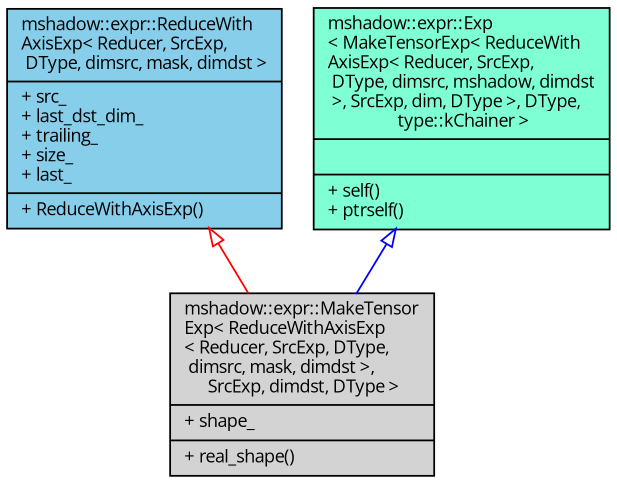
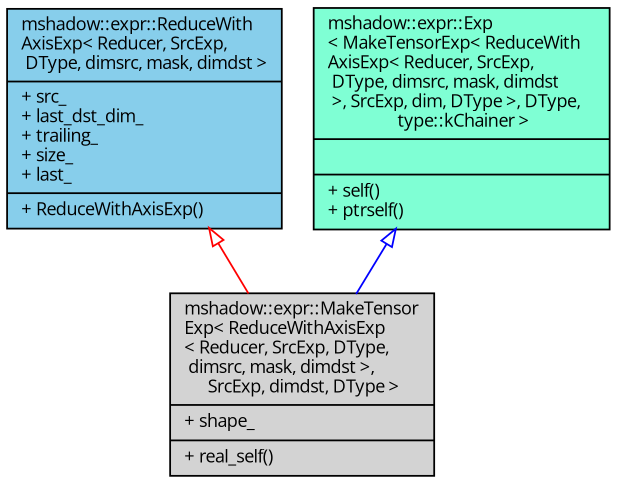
node "mshadow::expr::Exp": text "DType, dimsrc, mshadow, dimdst" -> "DType, dimsrc, mask, dimdst"
node "mshadow::expr::MakeTensor": text "+ real_shape()" -> "+ real_self()"
